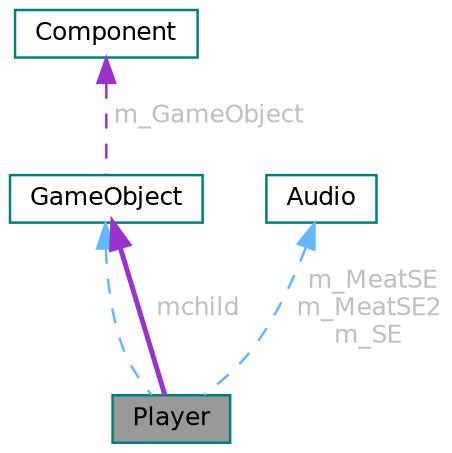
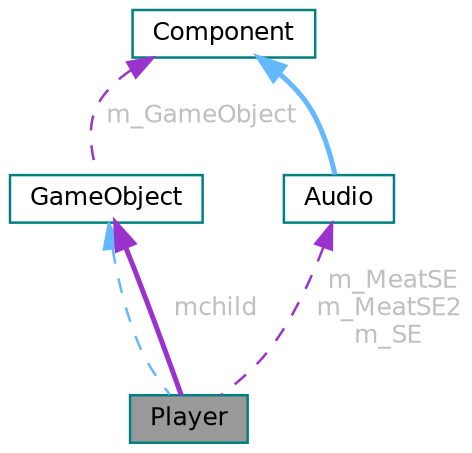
edge "Audio" -> "Component": added
edge "Player" -> "Audio": color steelblue1 -> darkorchid3
